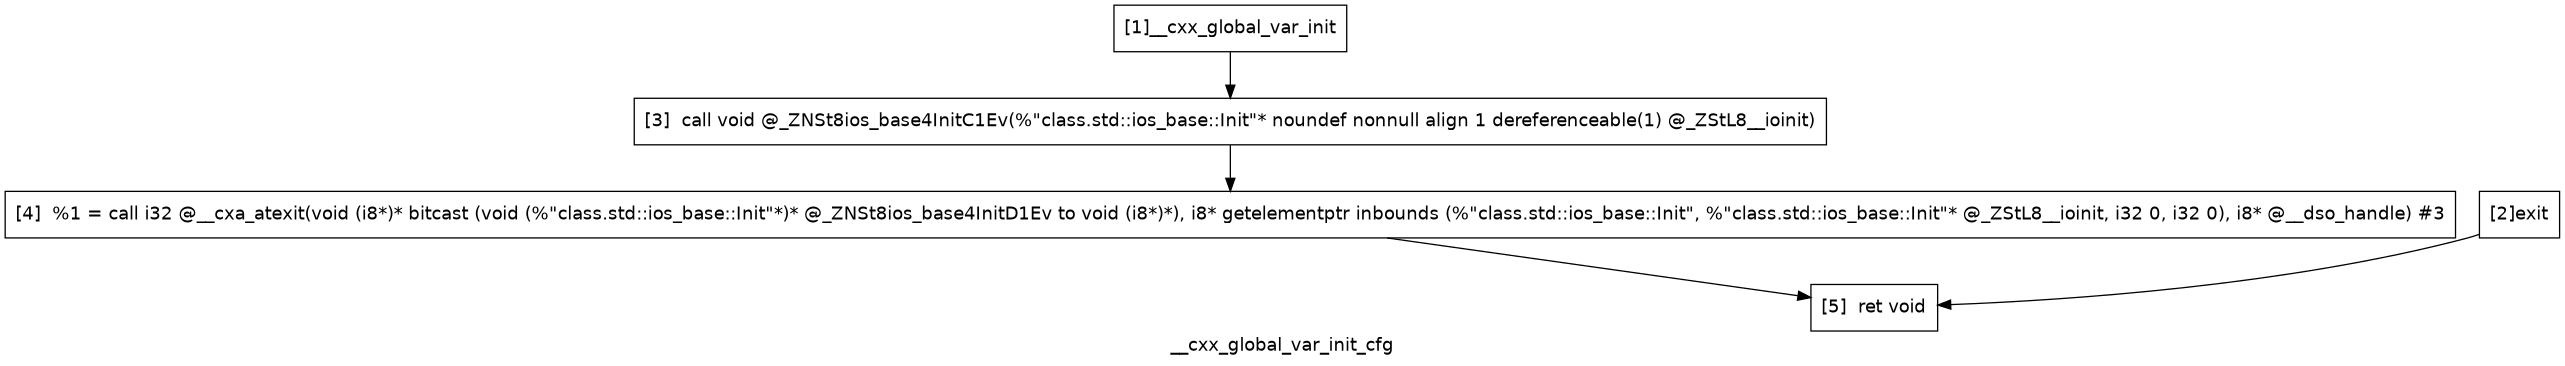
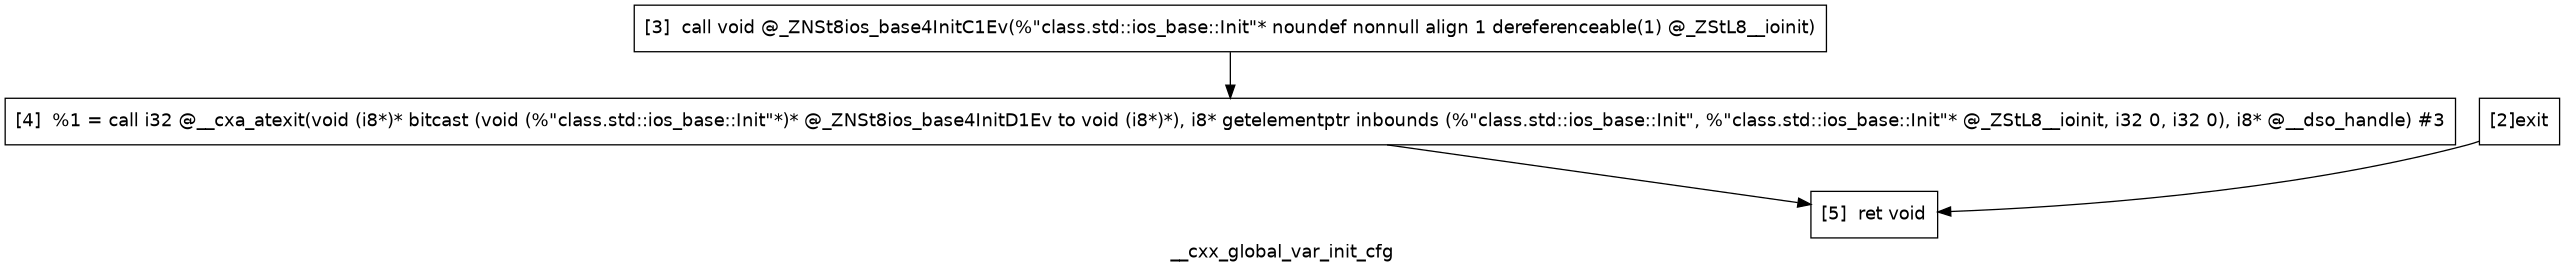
node "[1]__cxx_global_var_init": removed
